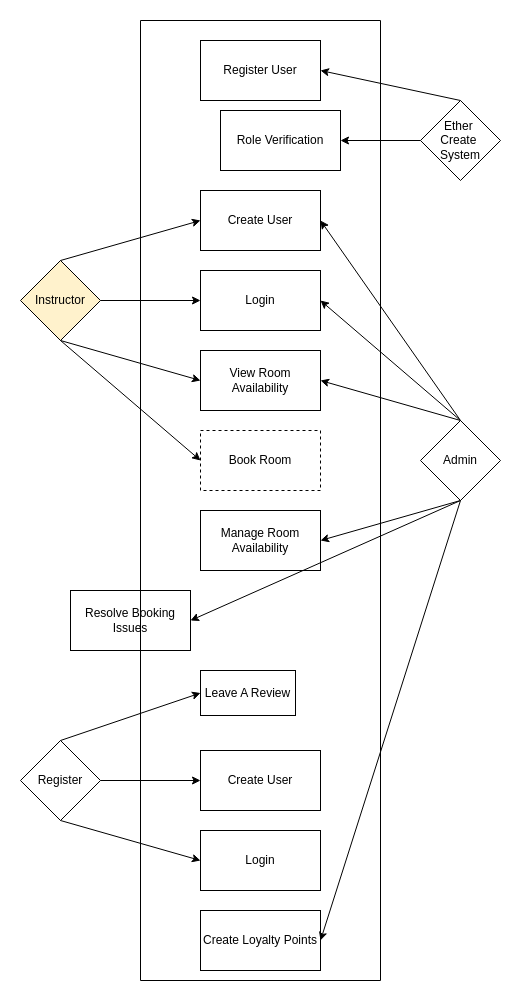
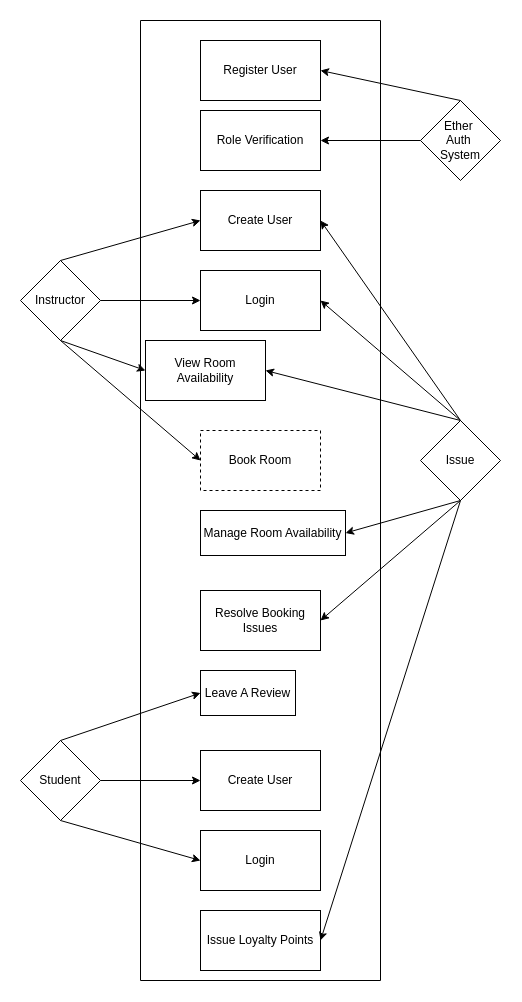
node "Role Verification": moved (281, 141) -> (261, 141)
node "Ether Create System": label "Ether Create System" -> "Ether Auth System"
node "Instructor": fillcolor #fff2cc -> #ffffff
node "View Room Availability": moved (261, 381) -> (206, 371)
node "Admin": label "Admin" -> "Issue"
node "Manage Room Availability": size 120x60 -> 145x45
node "Resolve Booking Issues": moved (131, 621) -> (261, 621)
node "Register": label "Register" -> "Student"
node "Create Loyalty Points": label "Create Loyalty Points" -> "Issue Loyalty Points"
